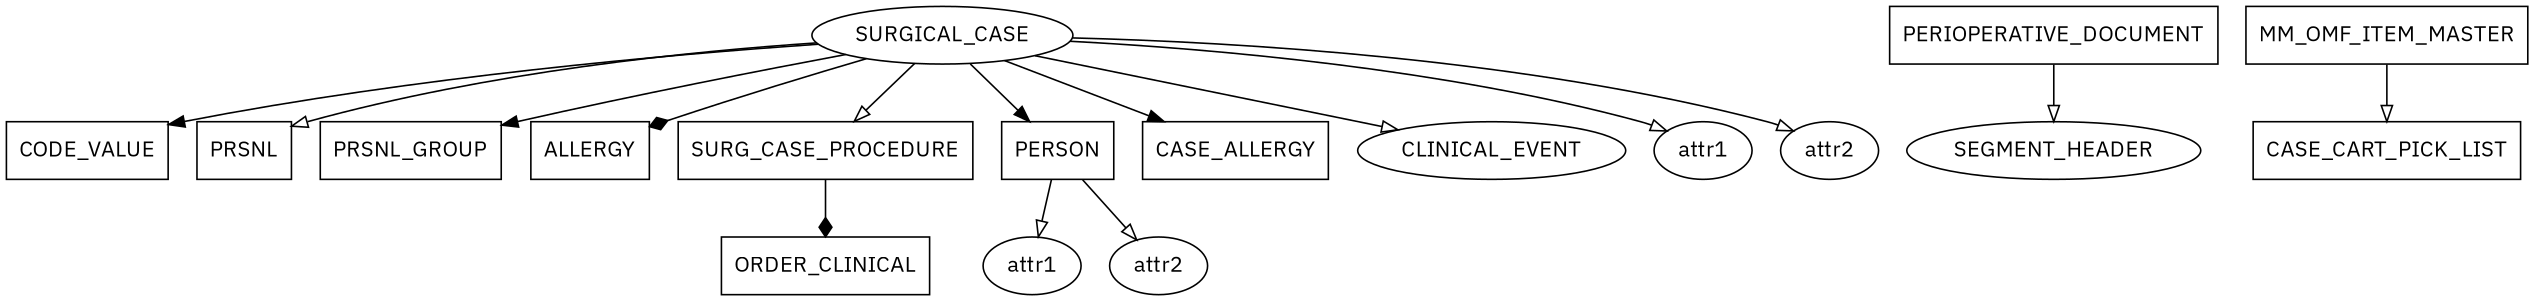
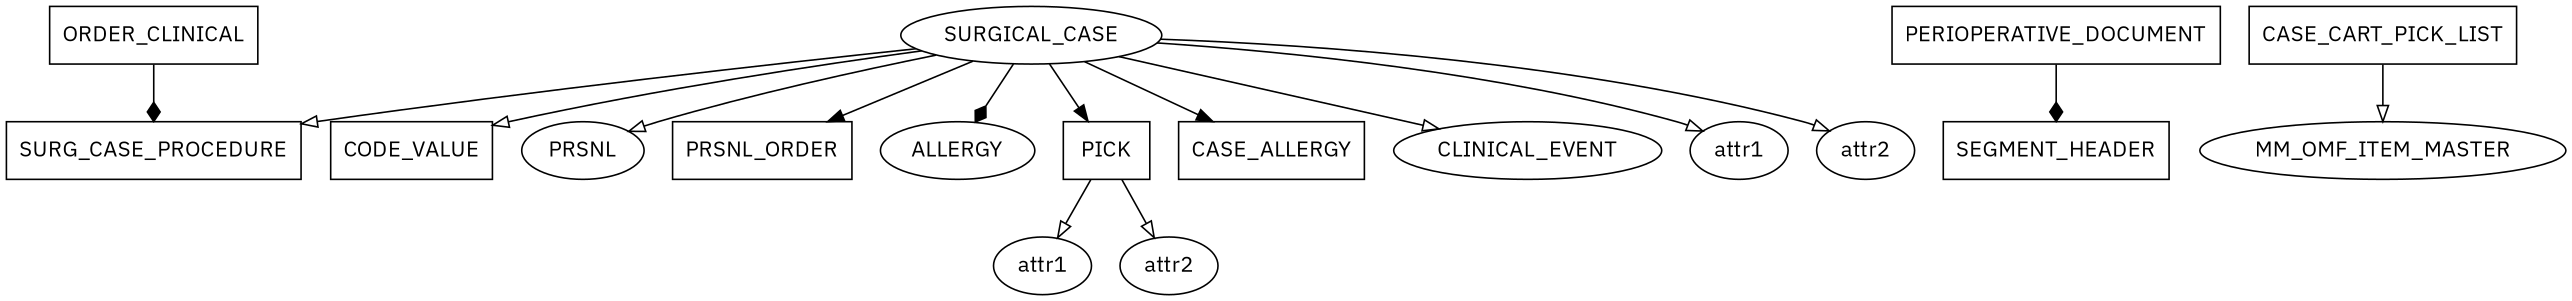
node "MM_OMF_ITEM_MASTER": shape box -> ellipse
edge "SURGICAL_CASE" -> "CODE_VALUE": arrowhead normal -> onormal
edge "PERIOPERATIVE_DOCUMENT" -> "SEGMENT_HEADER": arrowhead onormal -> diamond
edge "MM_OMF_ITEM_MASTER" -> "CASE_CART_PICK_LIST": reversed
node "PRSNL": shape box -> ellipse
node "PRSNL_GROUP": label "PRSNL_GROUP" -> "PRSNL_ORDER"
node "ALLERGY": shape box -> ellipse
node "PERSON": label "PERSON" -> "PICK"
node "SEGMENT_HEADER": shape ellipse -> box
edge "SURG_CASE_PROCEDURE" -> "ORDER_CLINICAL": reversed
